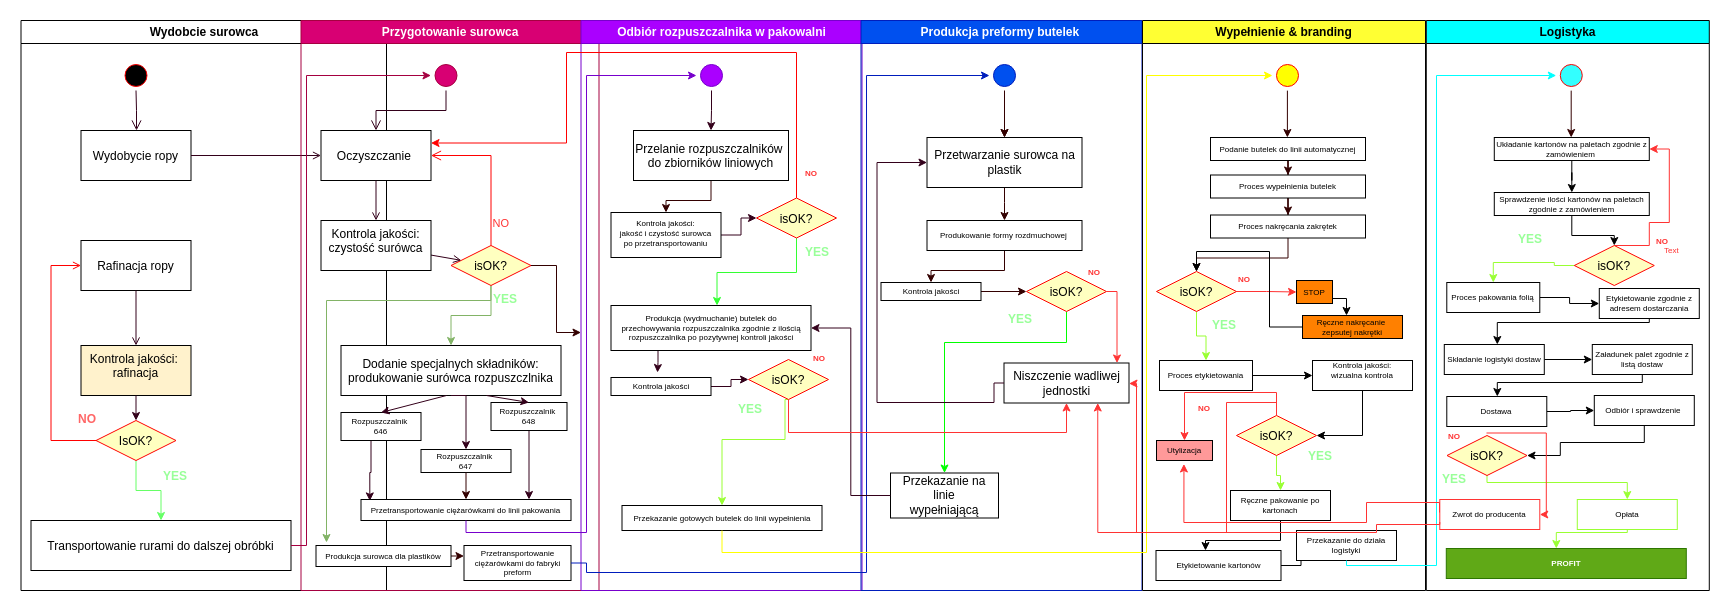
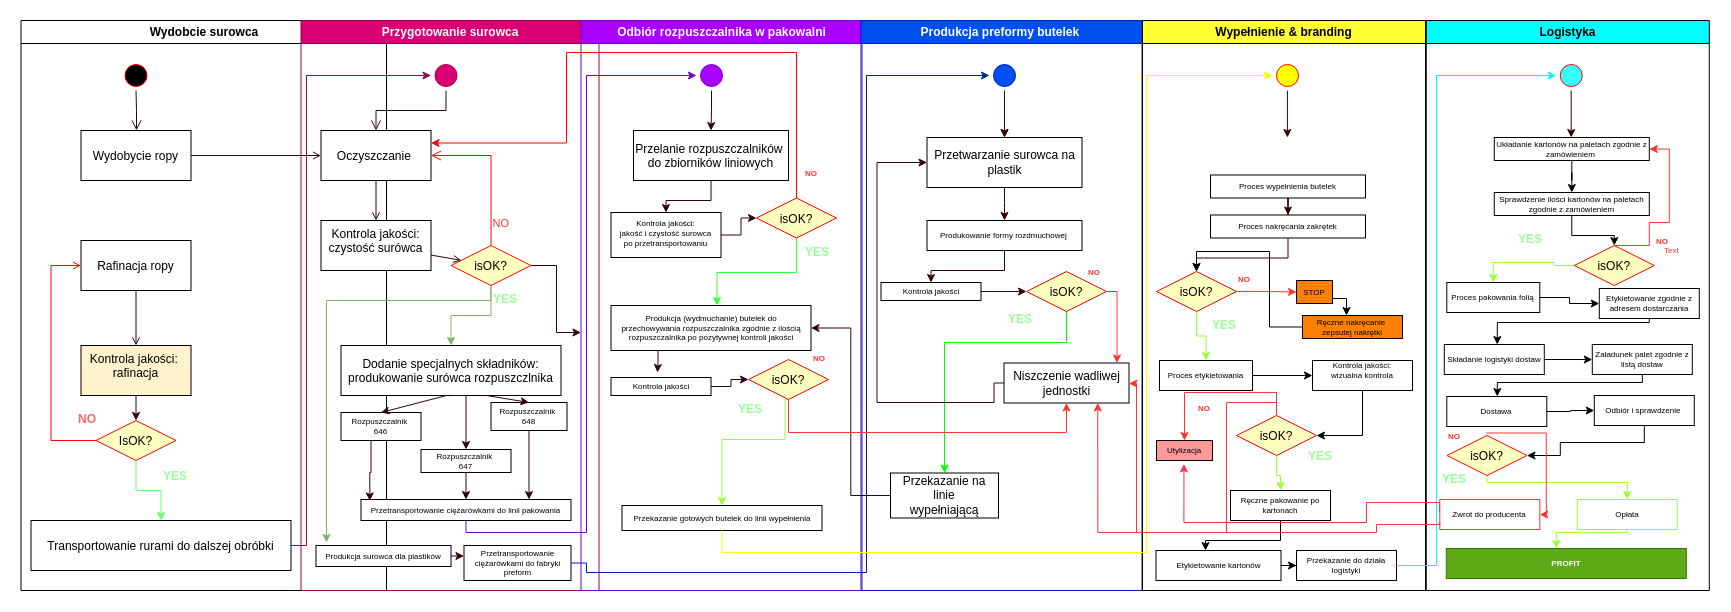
node "Podanie butelek do linii automatycznej": removed
edge "Podanie butelek do linii automatycznej" -> "Proces wypełnienia butelek": removed
node "Przekazanie do działa logistyki": moved (1347, 546) -> (1347, 566)
